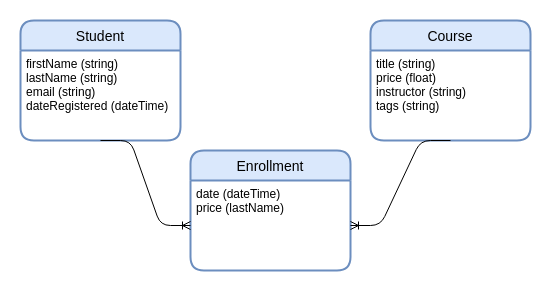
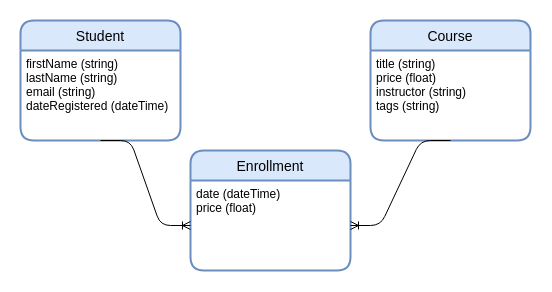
node "date (dateTime) price (lastName)": label "date (dateTime) price (lastName)" -> "date (dateTime) price (float)"
